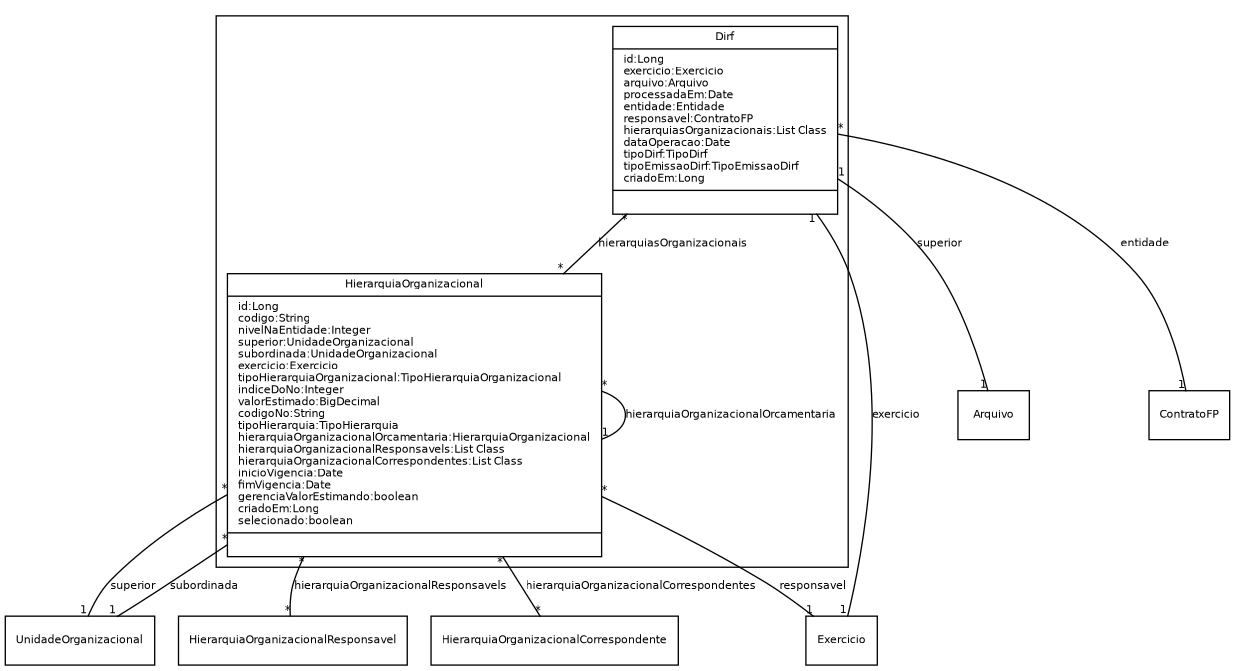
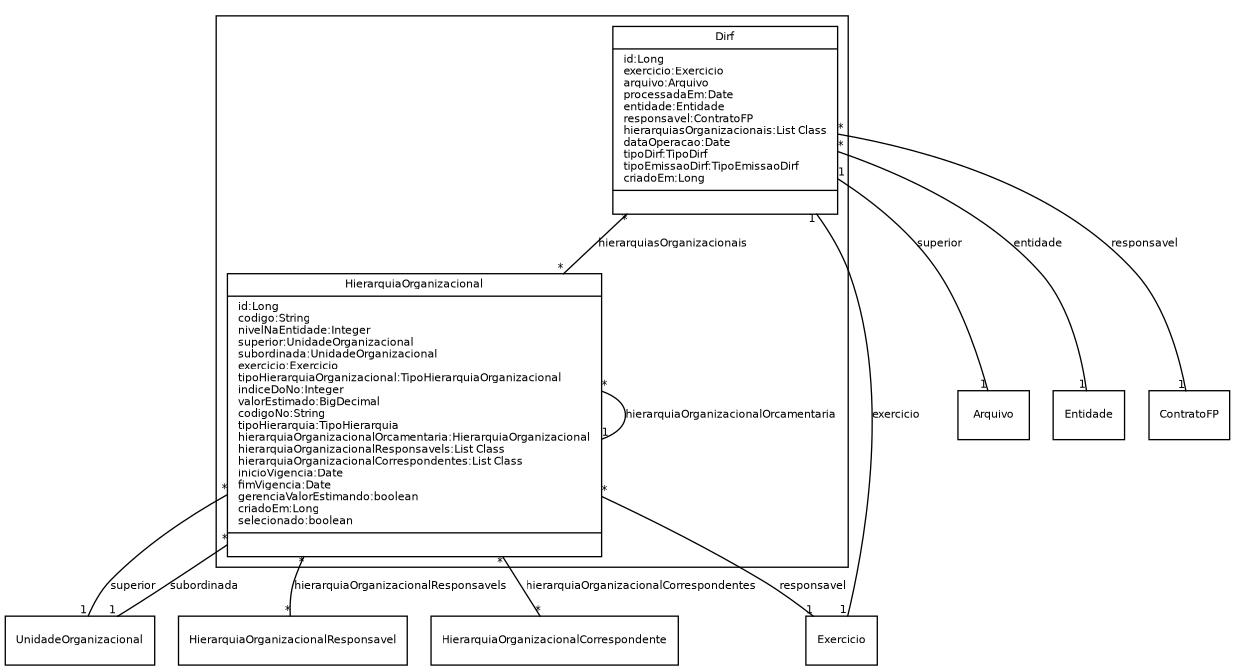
edge "Dirf" -- "ContratoFP": label "entidade" -> "responsavel"
node "Entidade": added
